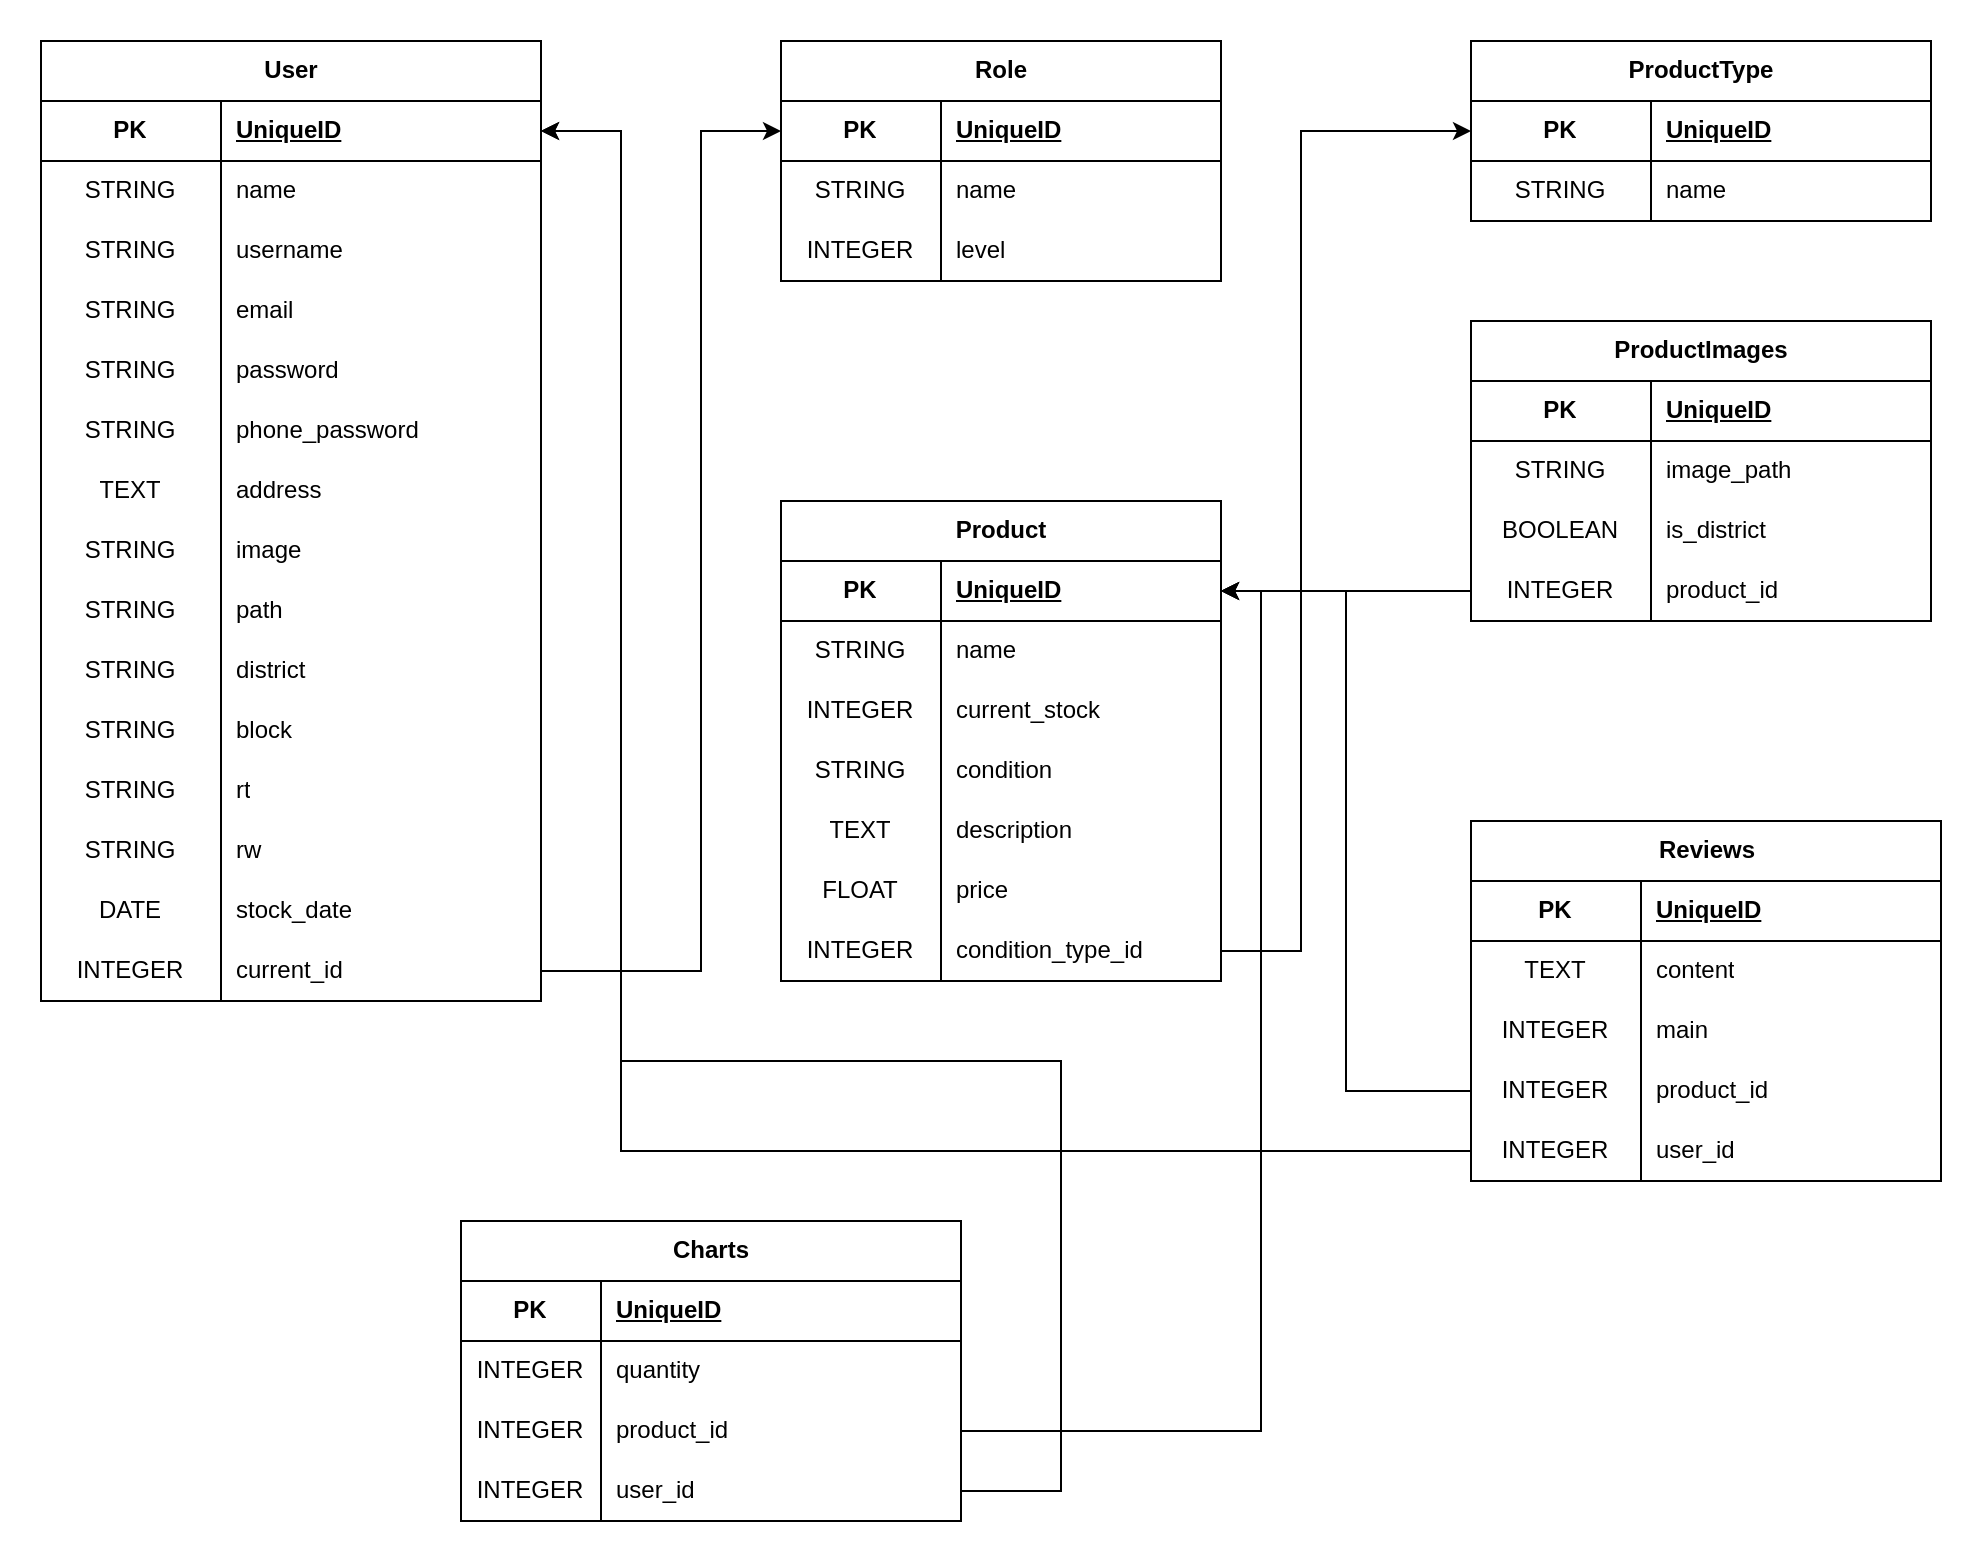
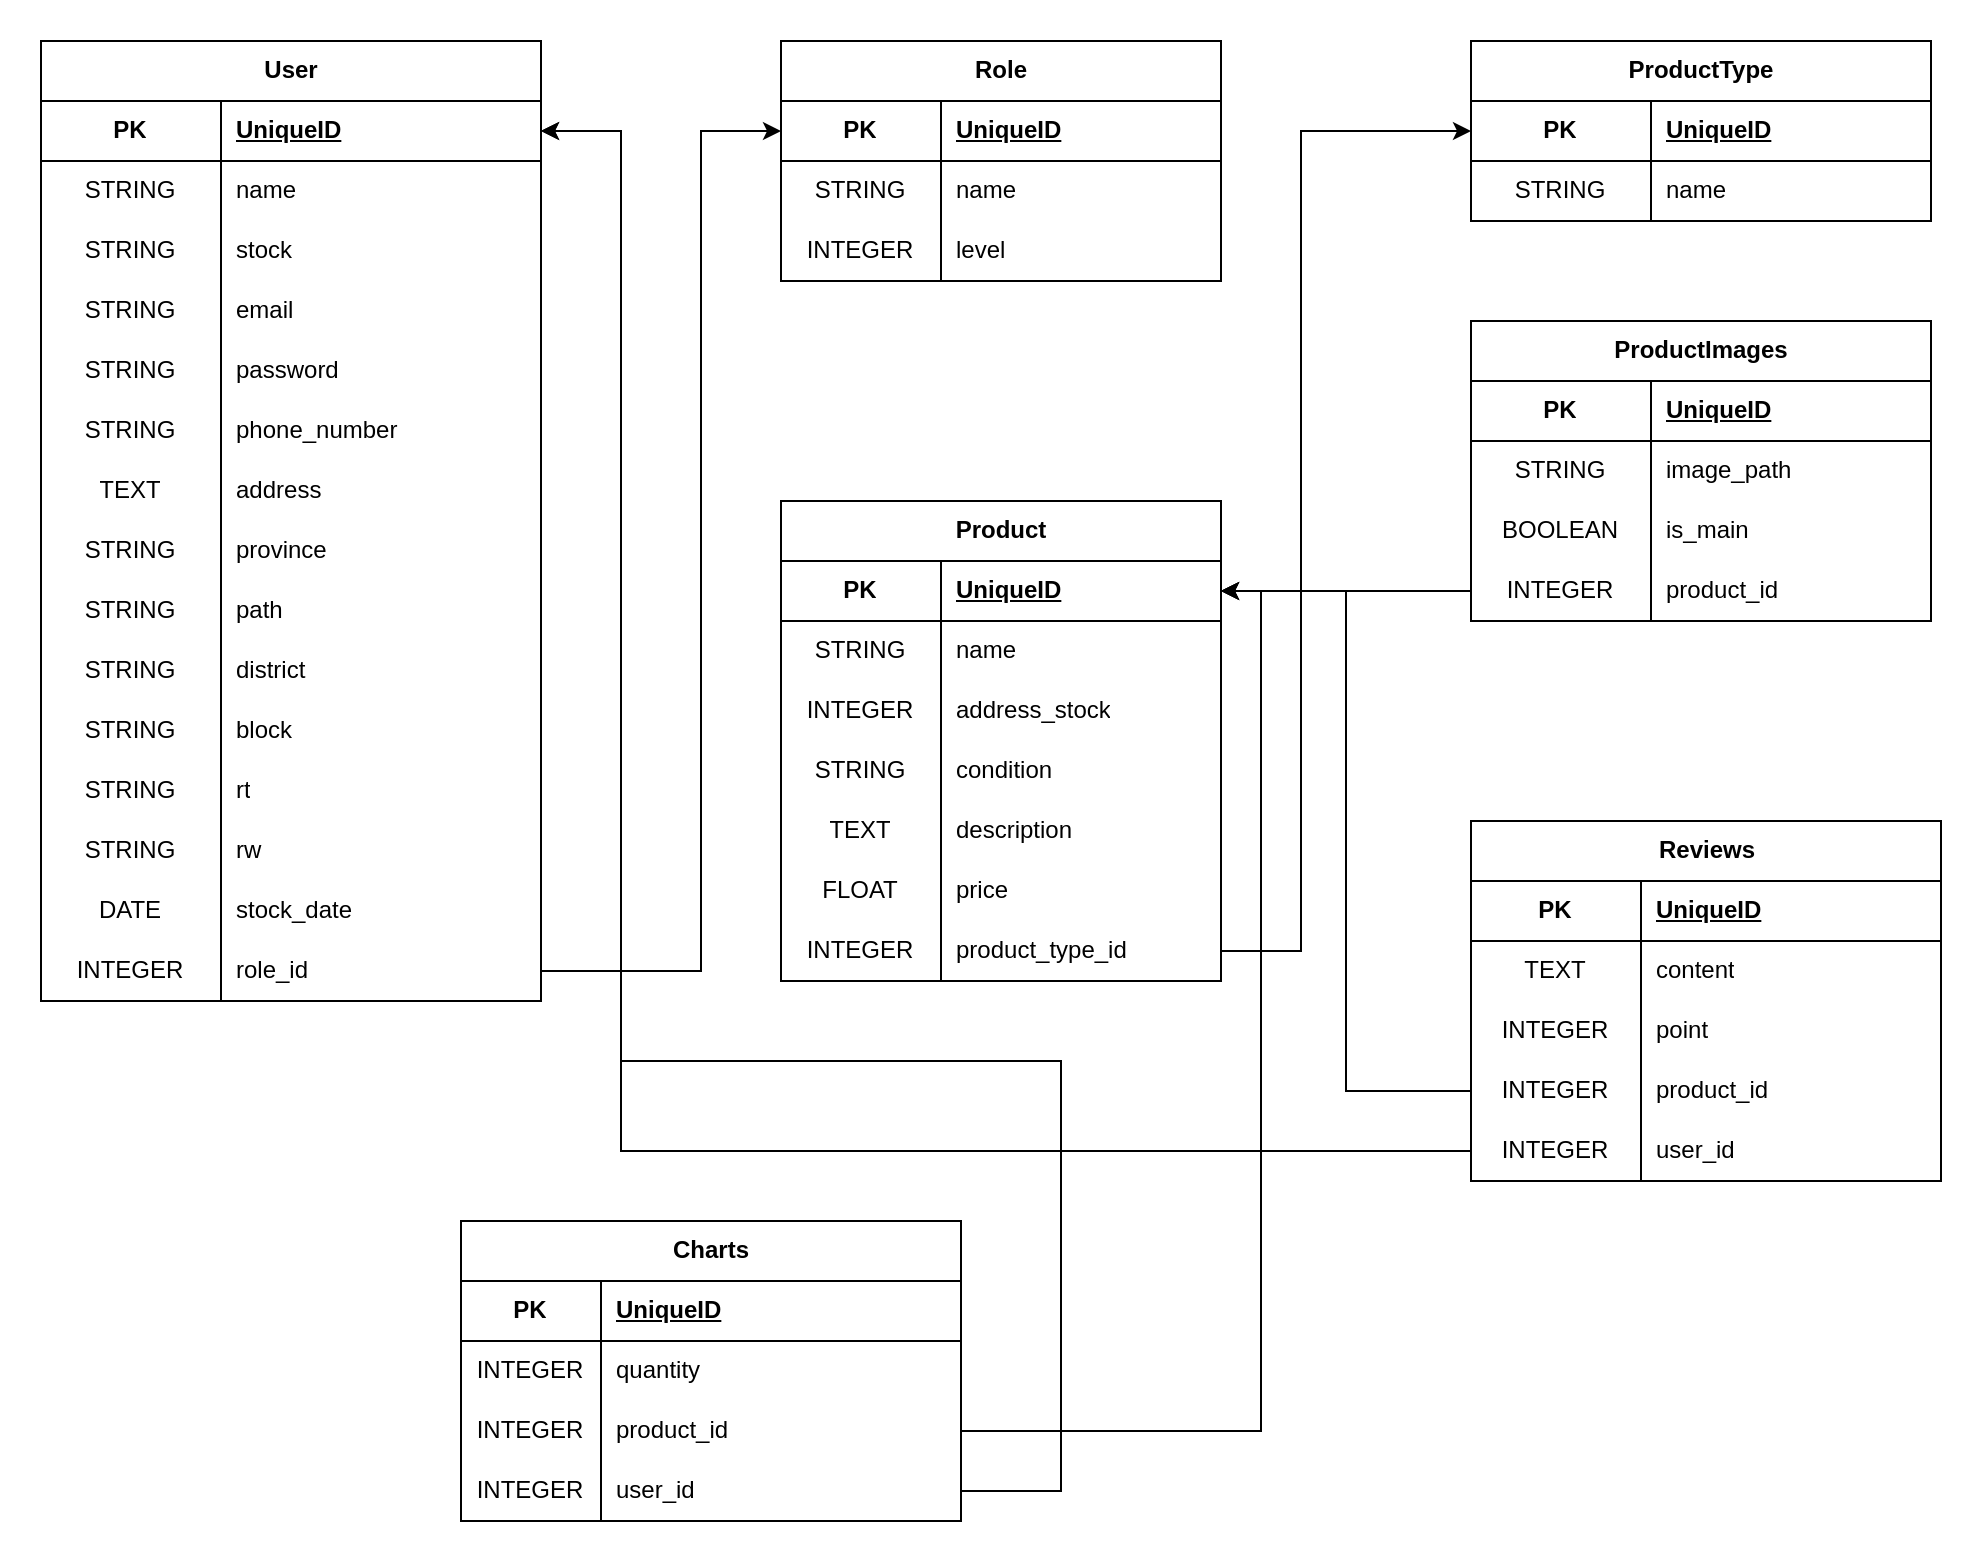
node "username": label "username" -> "stock"
node "phone_password": label "phone_password" -> "phone_number"
node "is_district": label "is_district" -> "is_main"
node "image": label "image" -> "province"
node "current_stock": label "current_stock" -> "address_stock"
node "condition_type_id": label "condition_type_id" -> "product_type_id"
node "current_id": label "current_id" -> "role_id"
node "main": label "main" -> "point"
